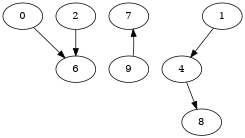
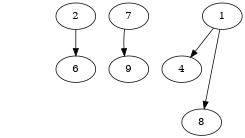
node "0": removed
edge "9" -> "7": reversed
edge "4" -> "8": now "1" -> "8"
